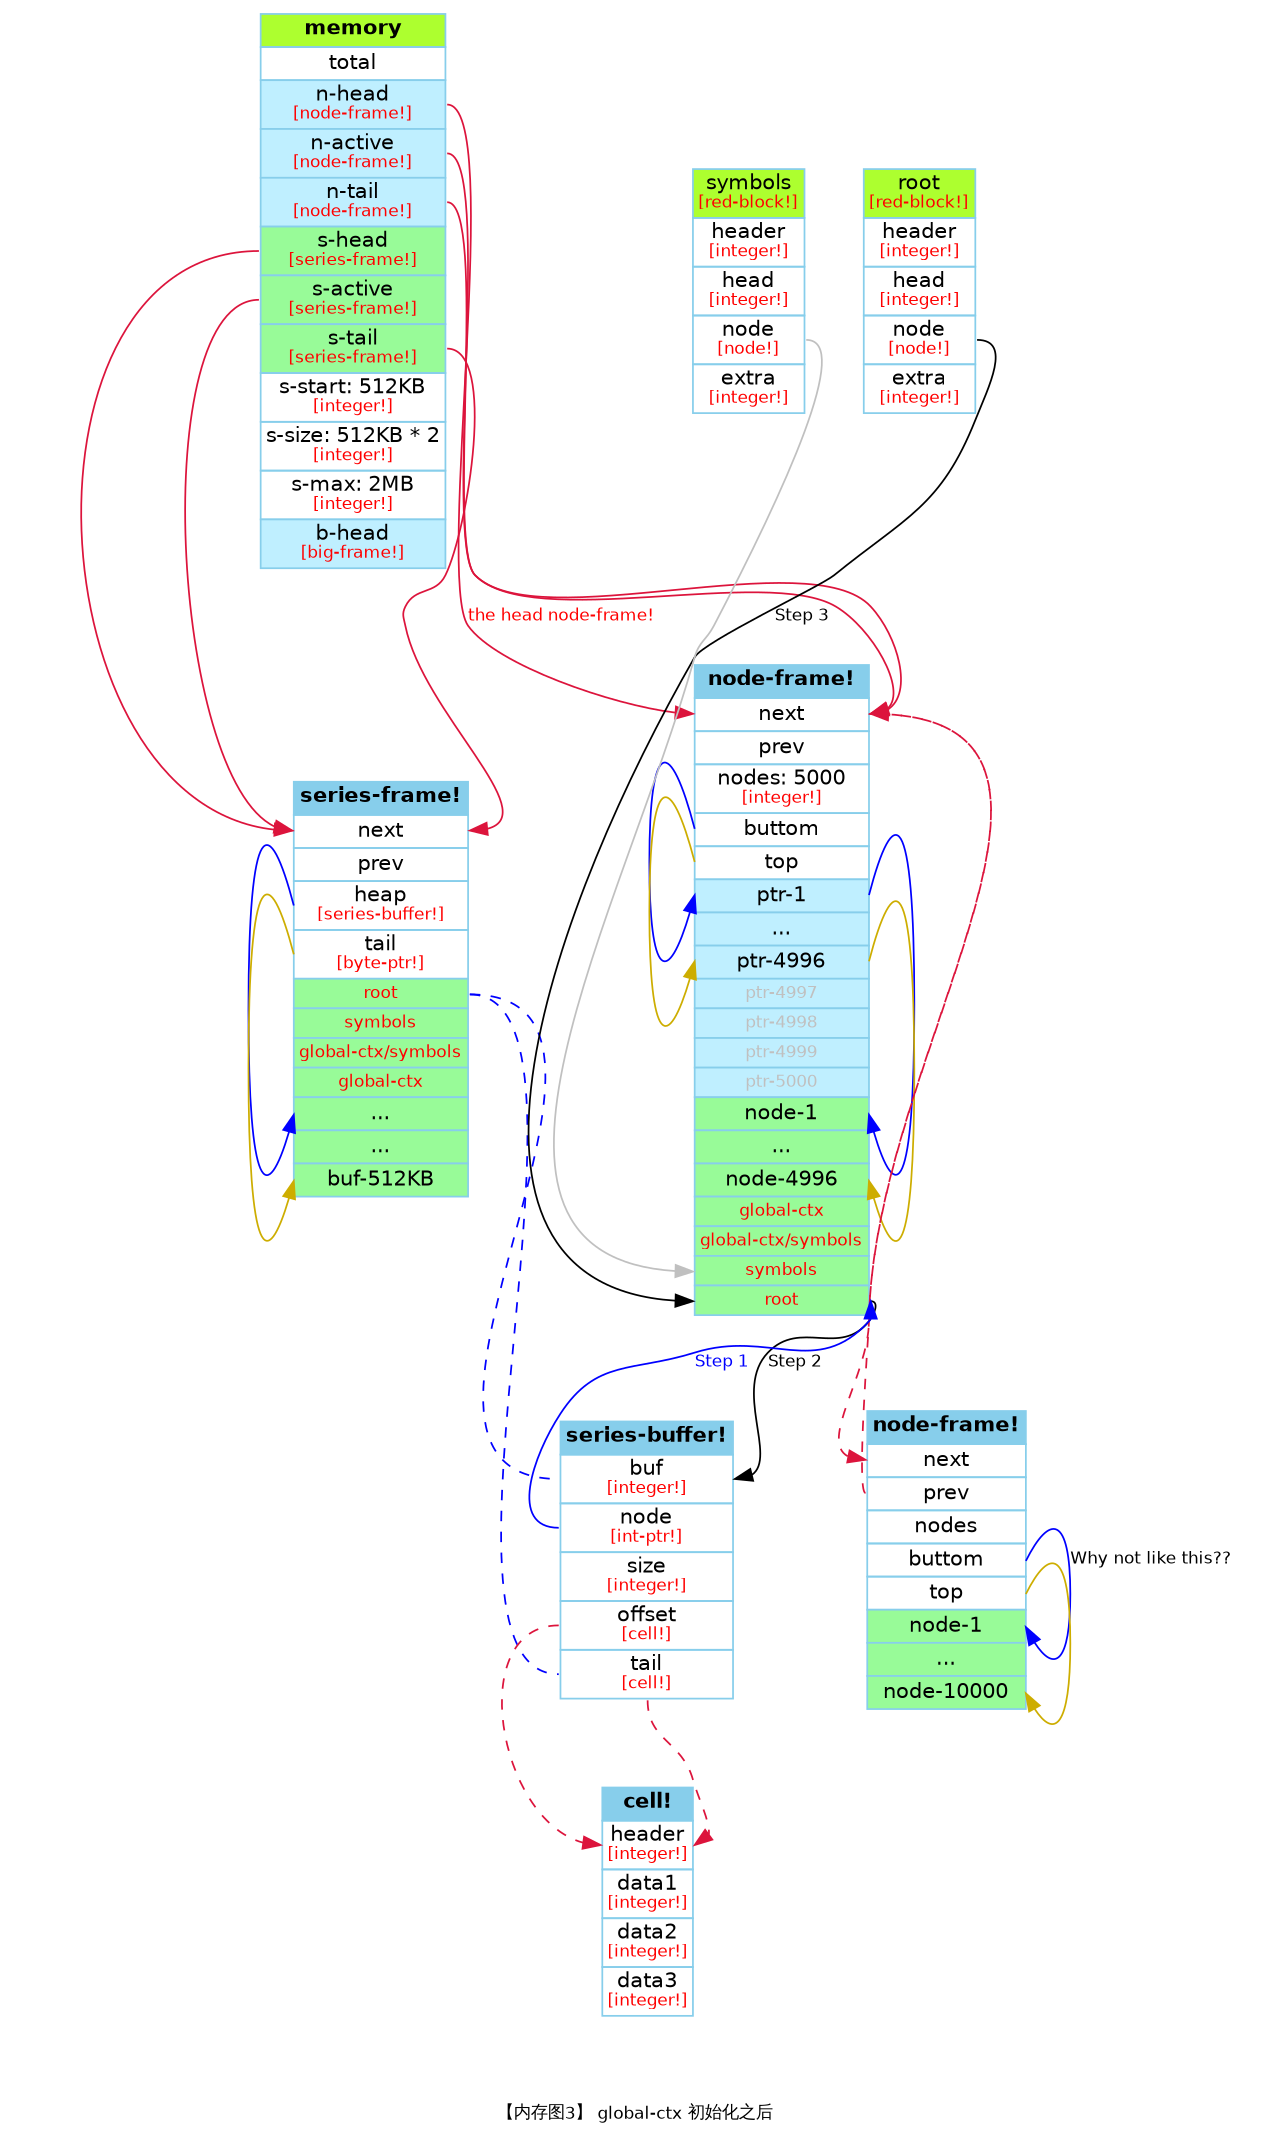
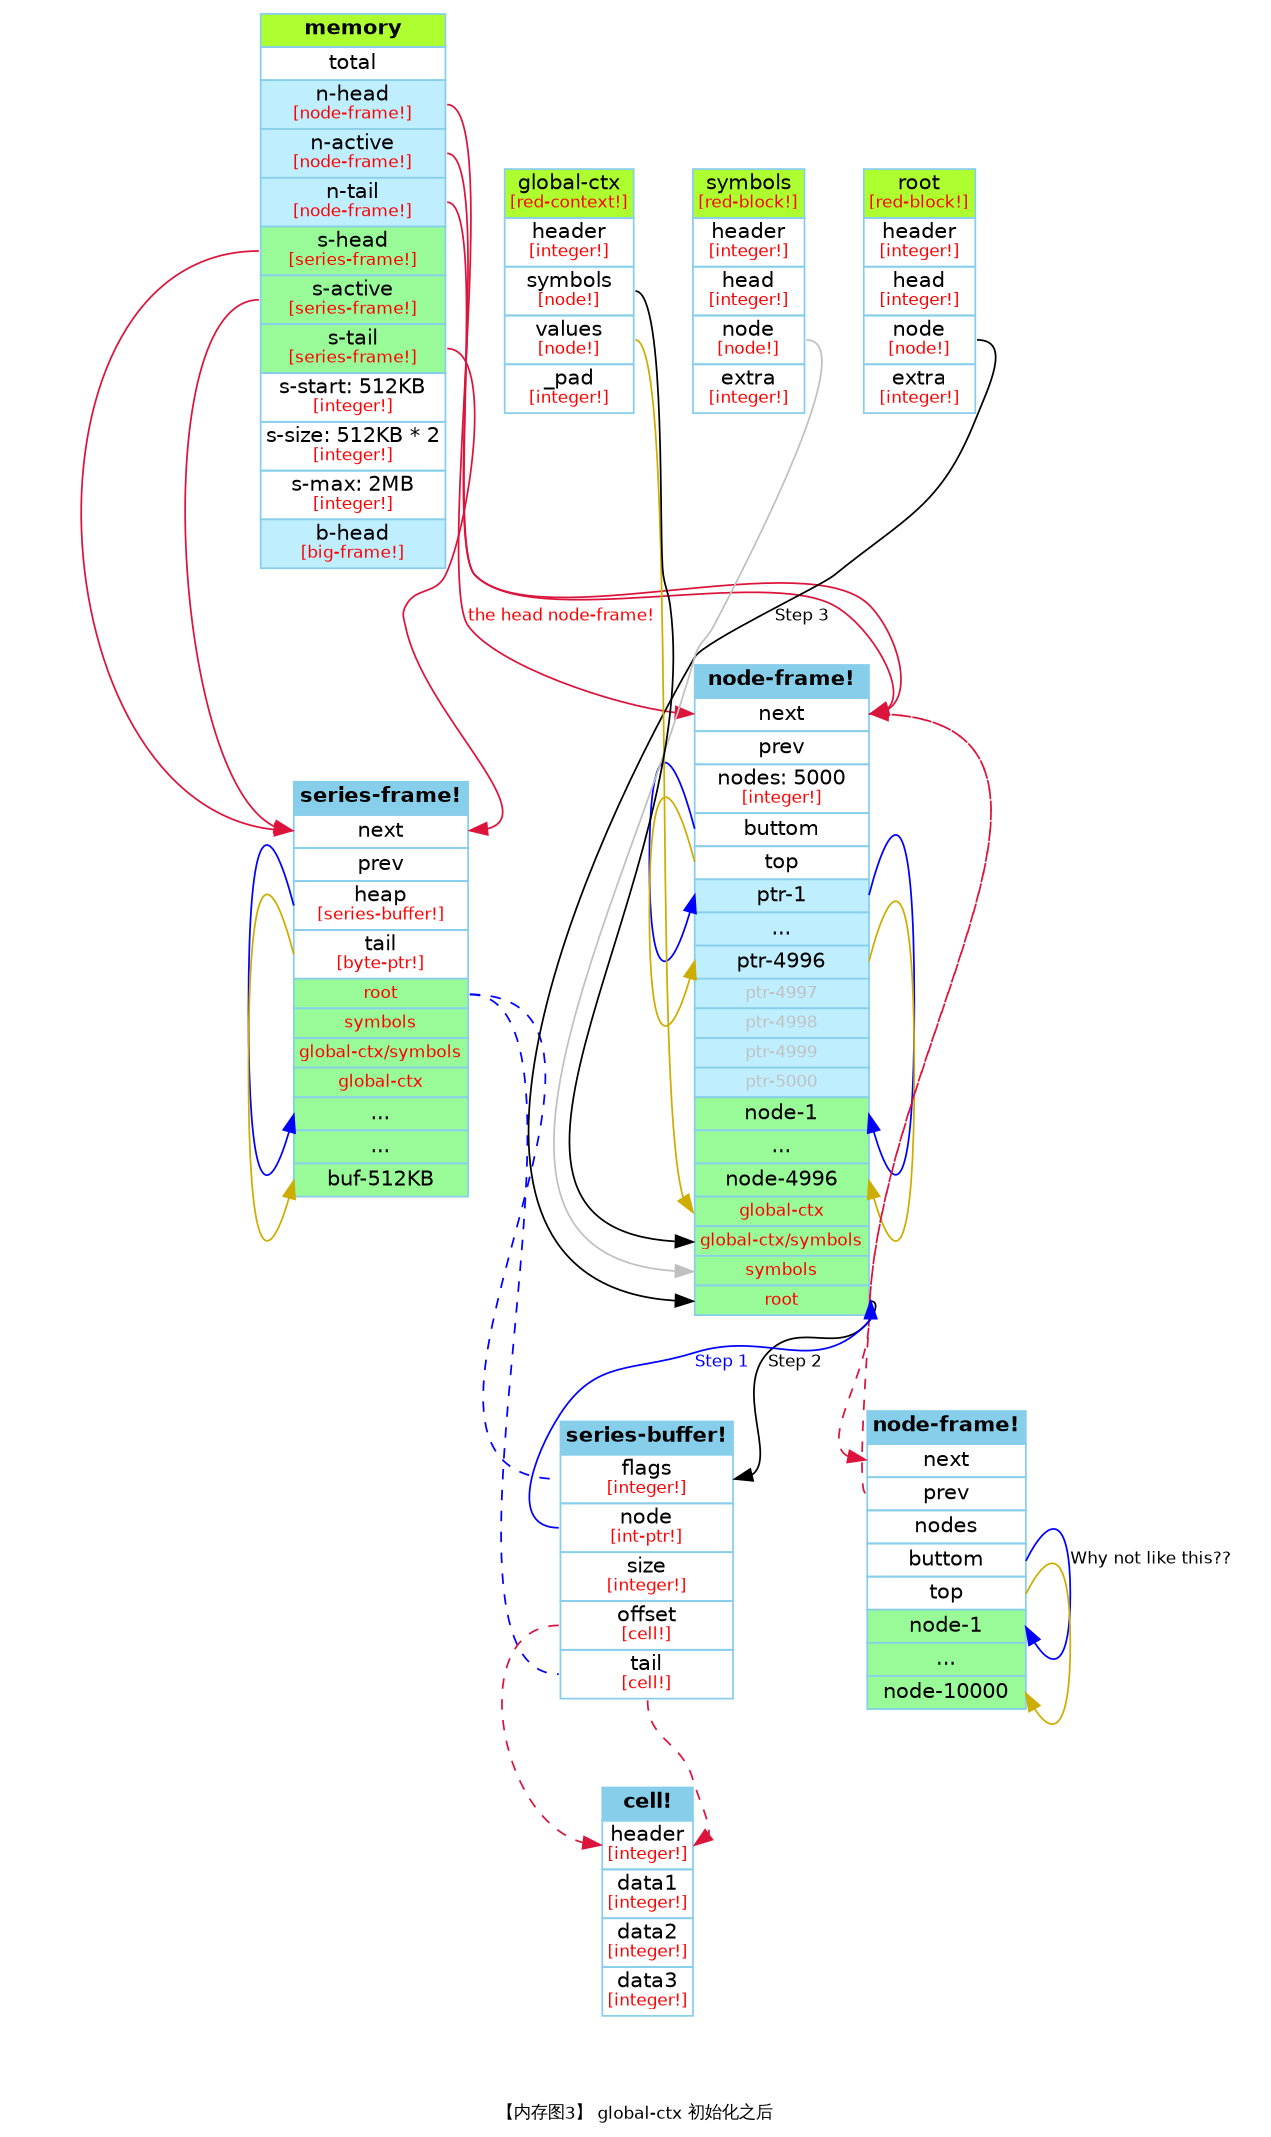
node "global-ctx": added
node "series-buffer!": text "buf" -> "flags"
